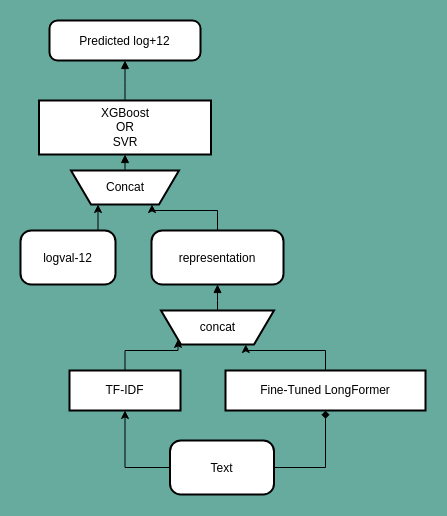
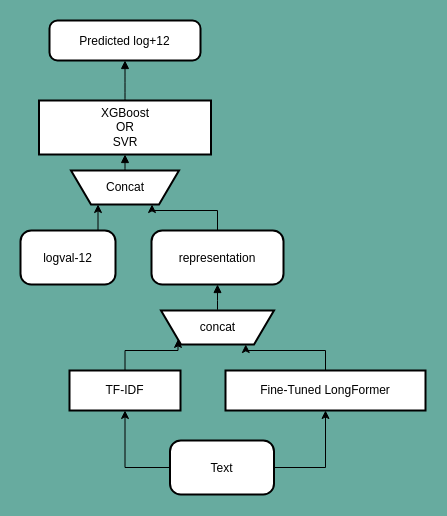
edge "Text" -> "Fine-Tuned LongFormer": arrowhead diamond -> classic
